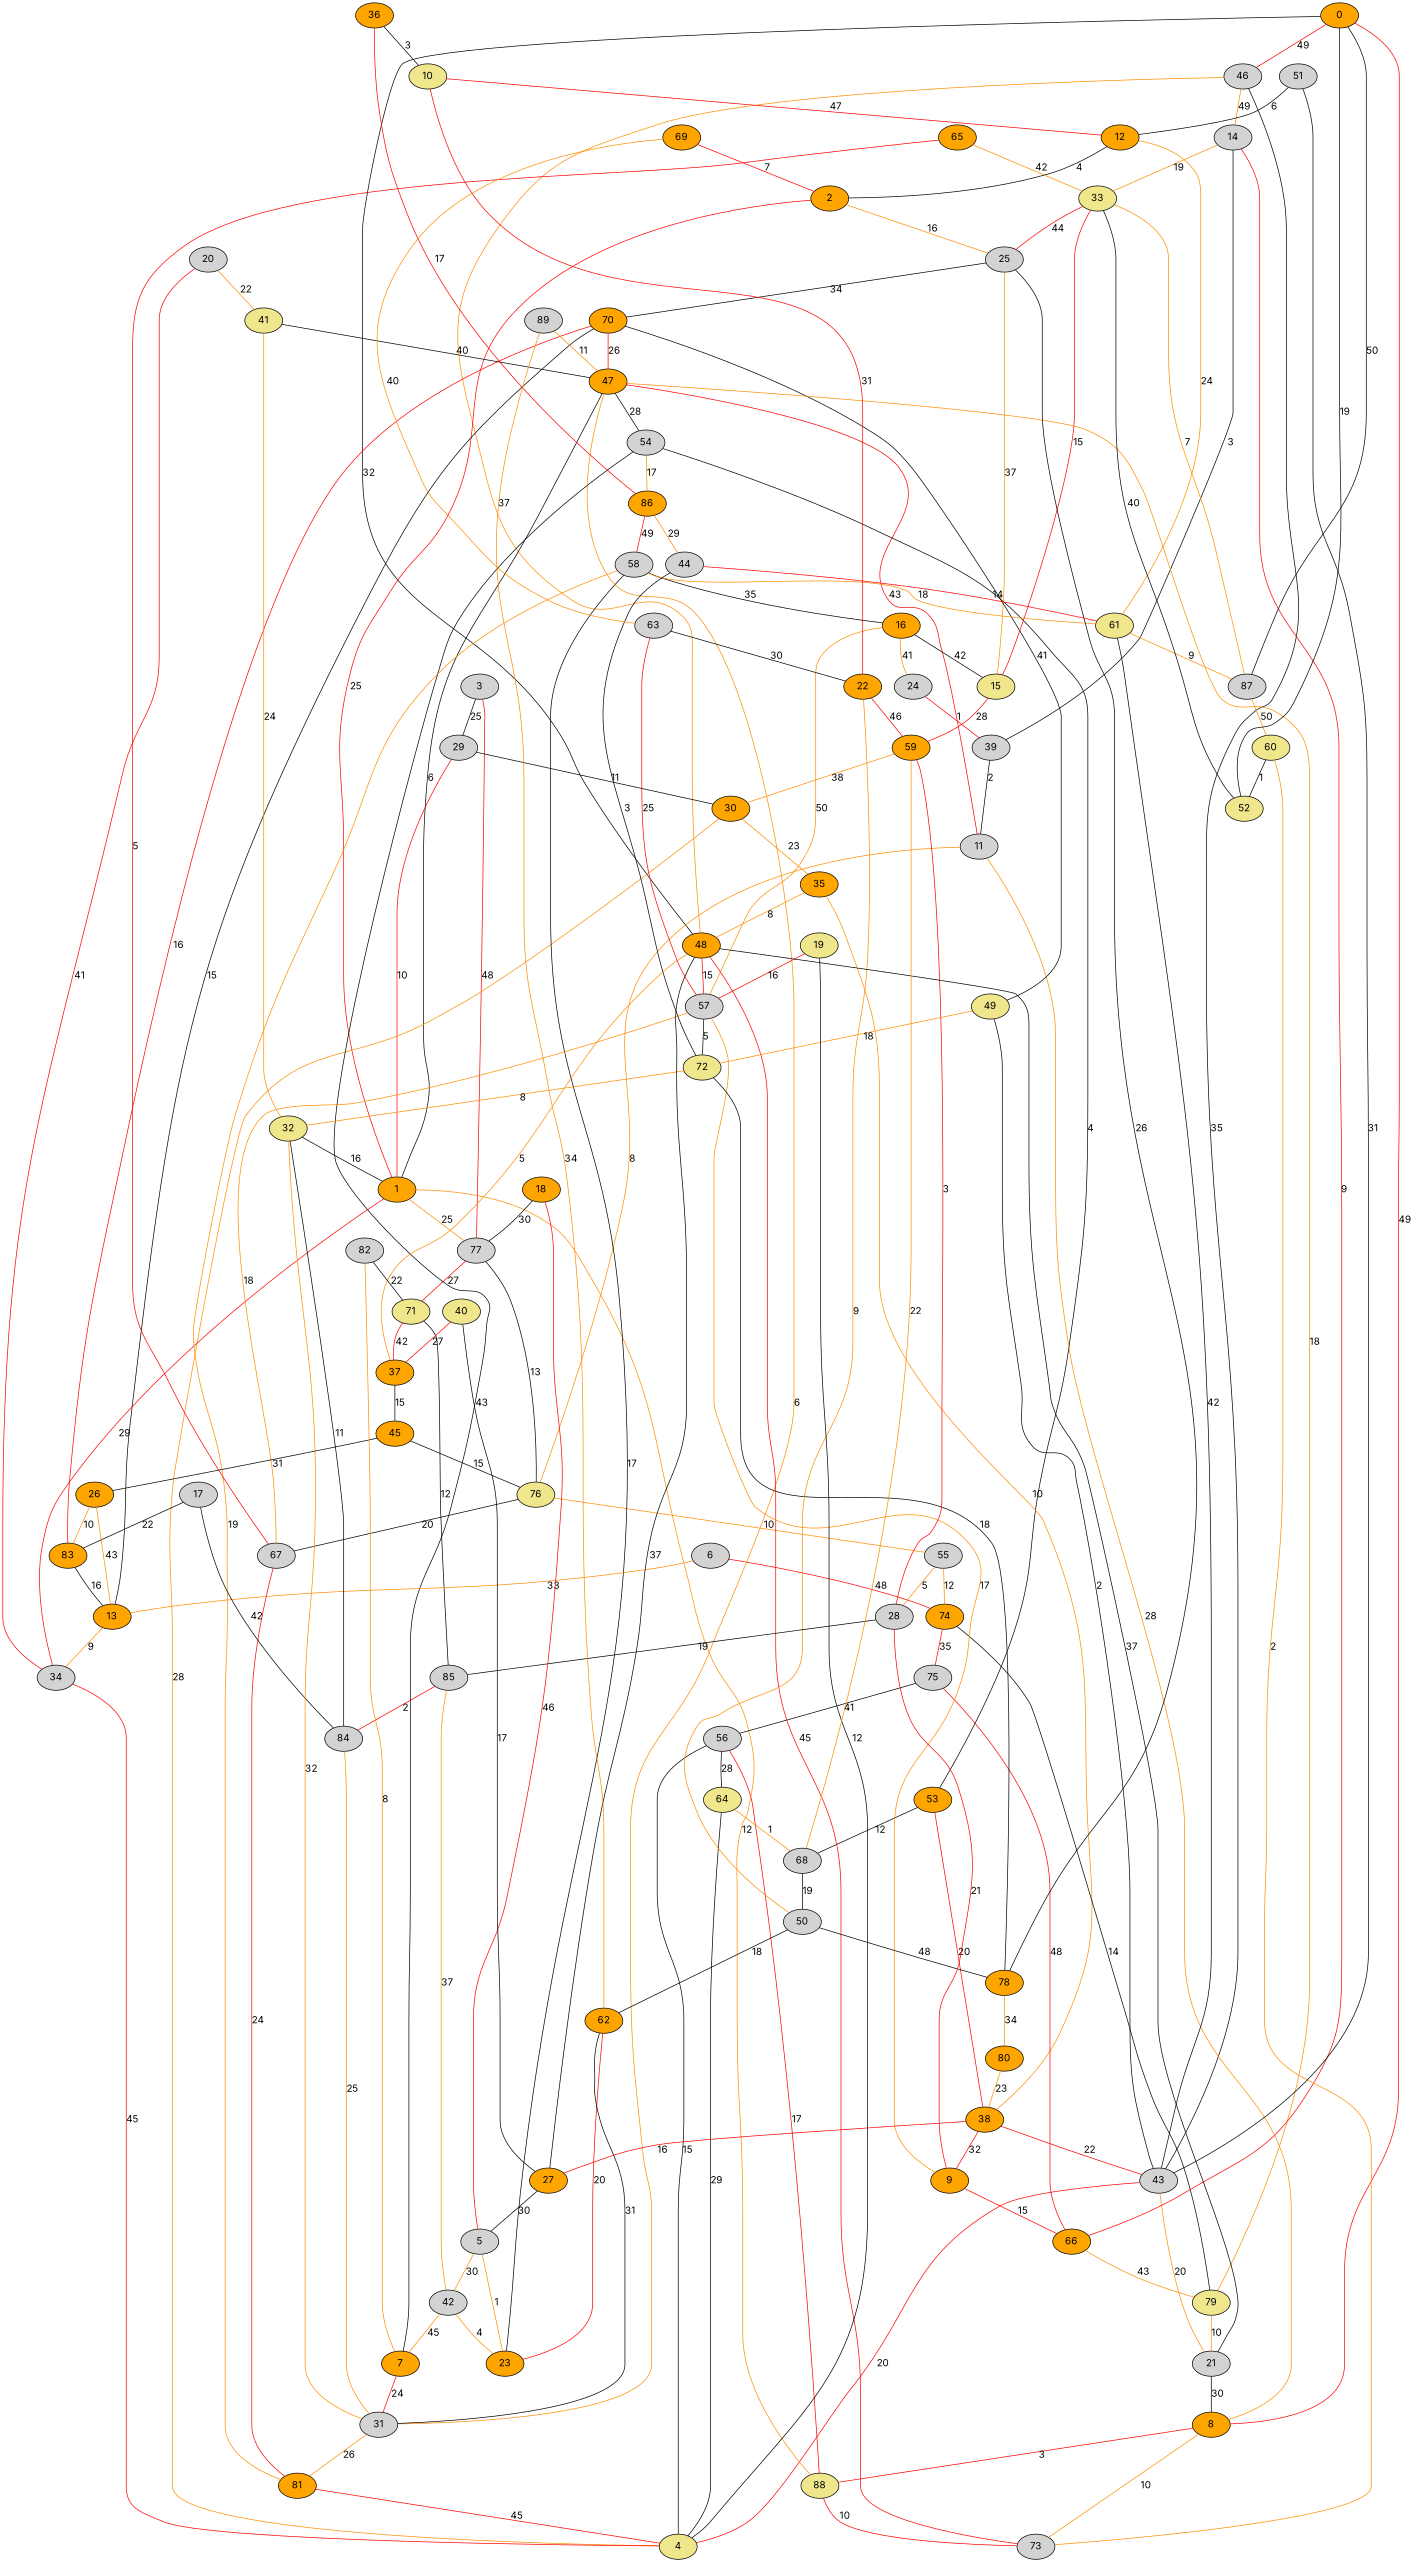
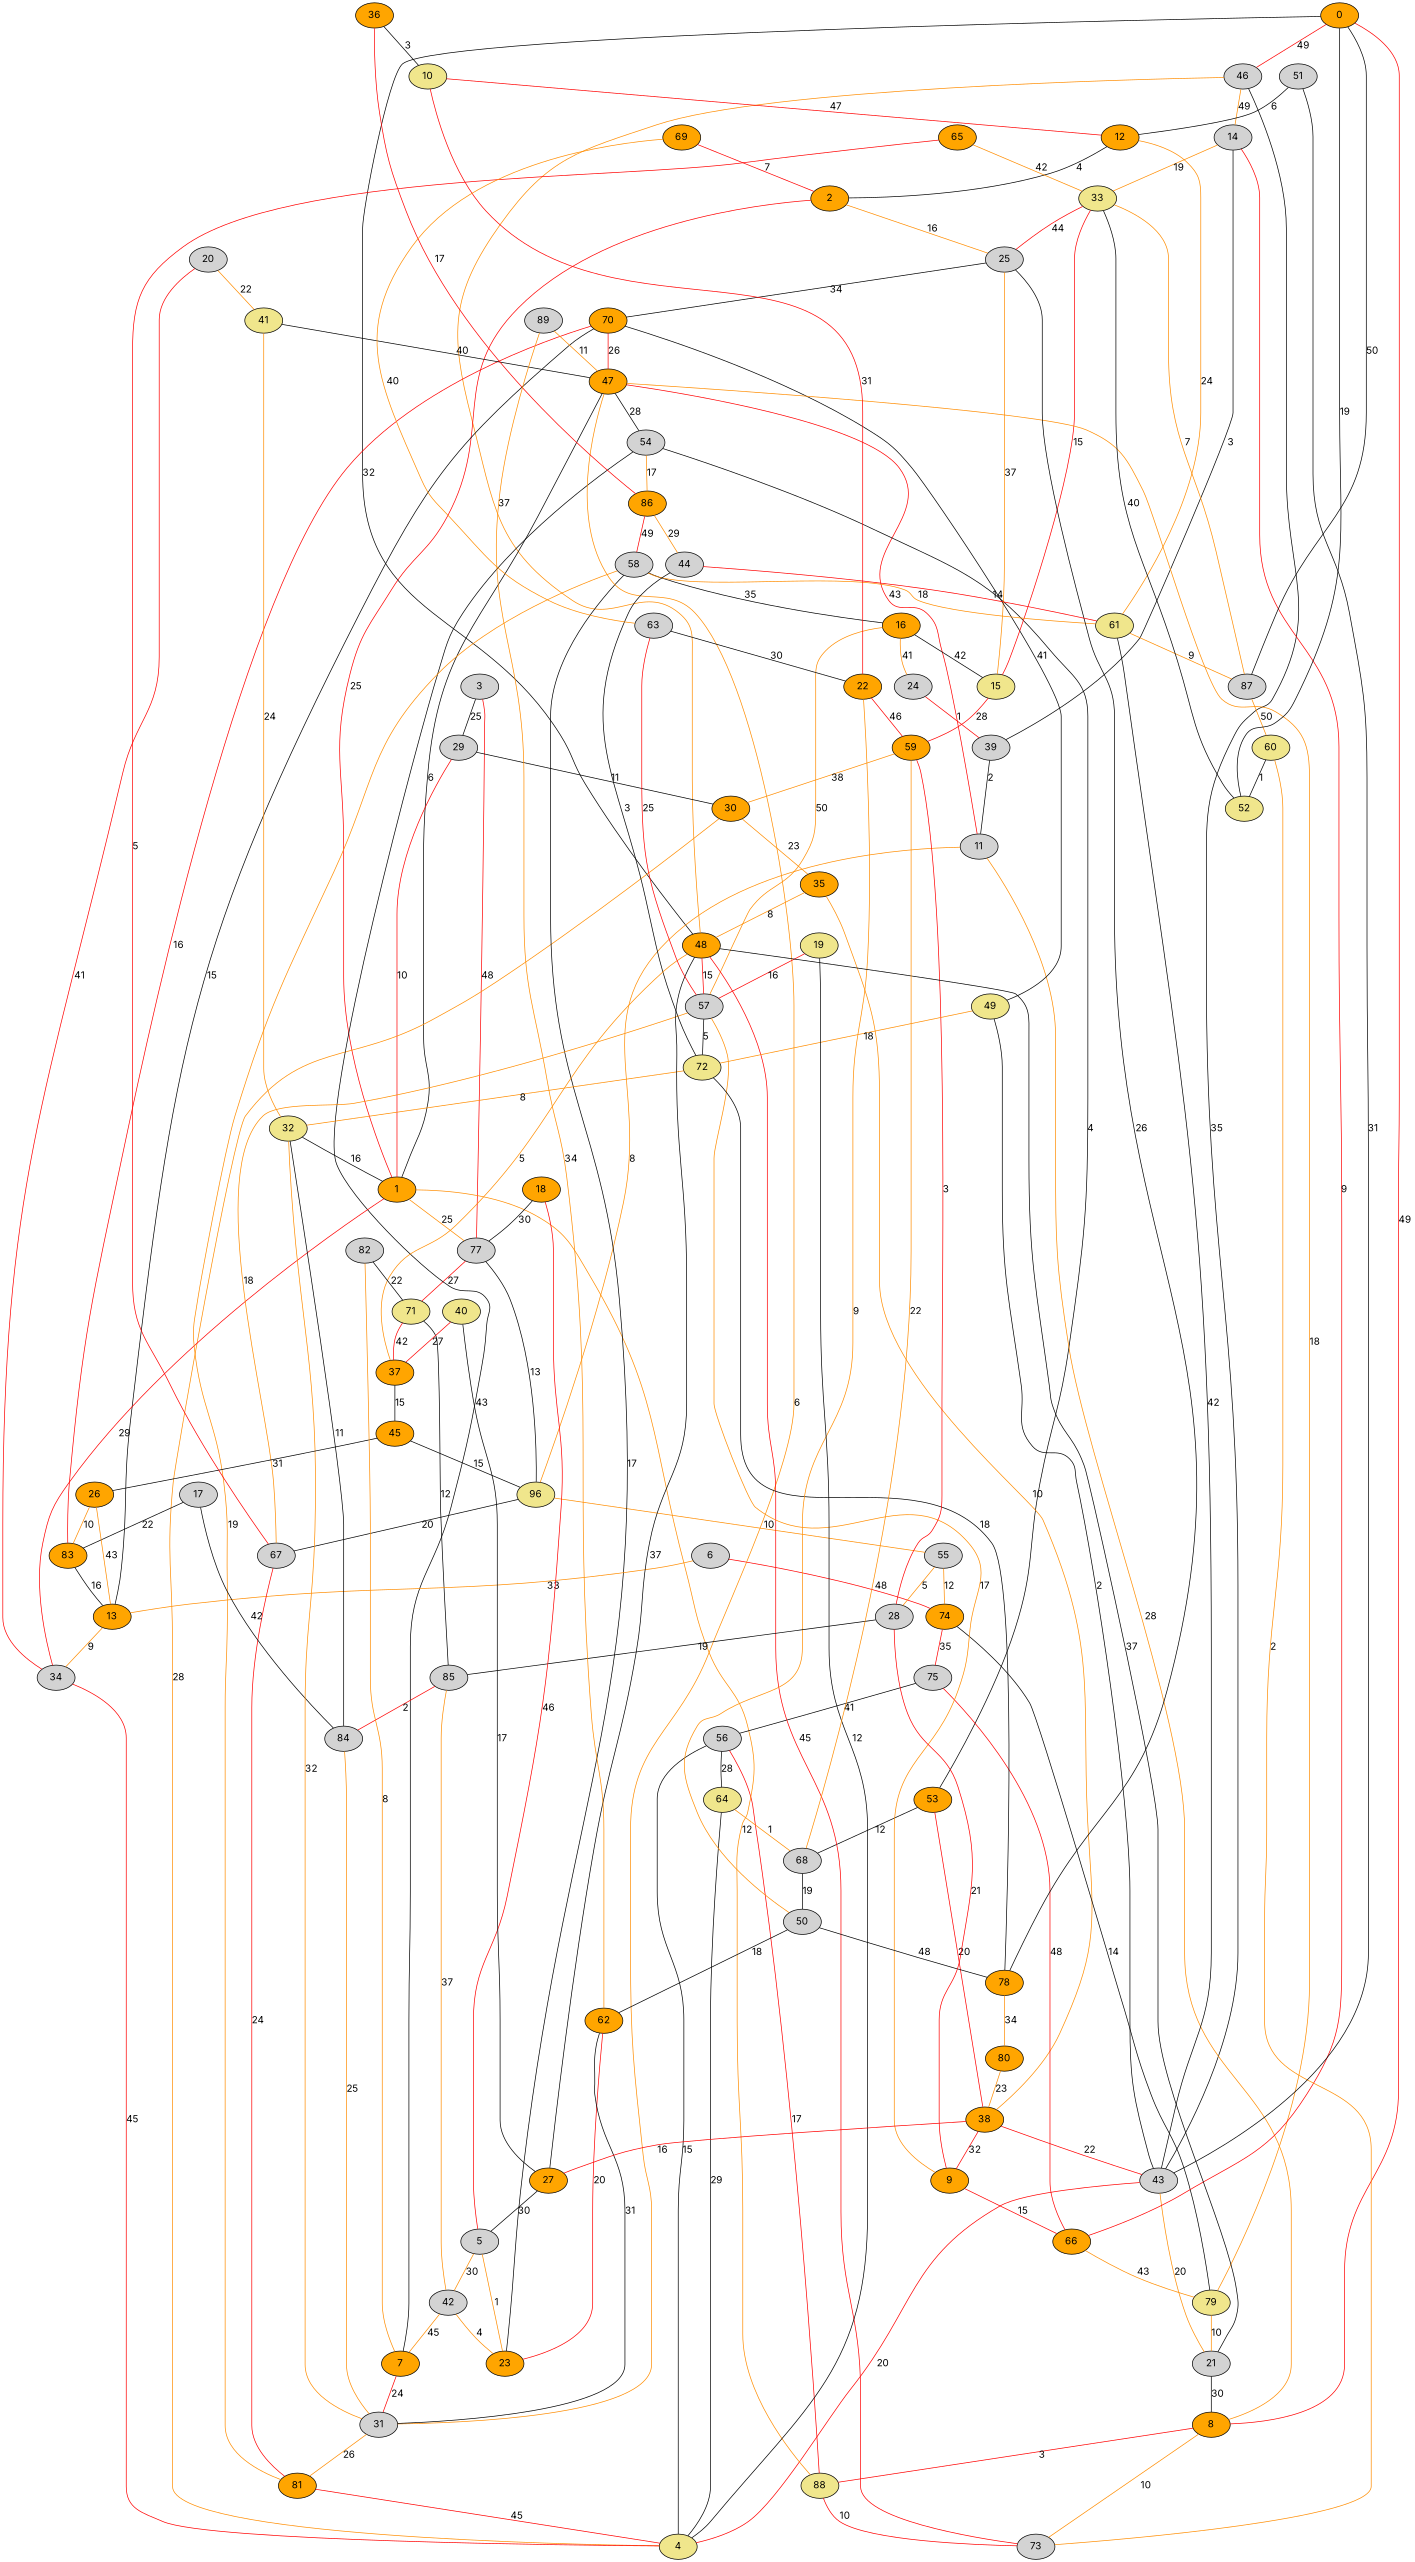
node "76": label "76" -> "96"
